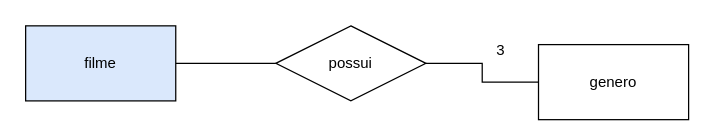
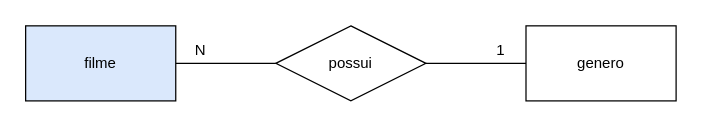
node "N": added
node "3": label "3" -> "1"
node "genero": moved (613, 82) -> (601, 63)
